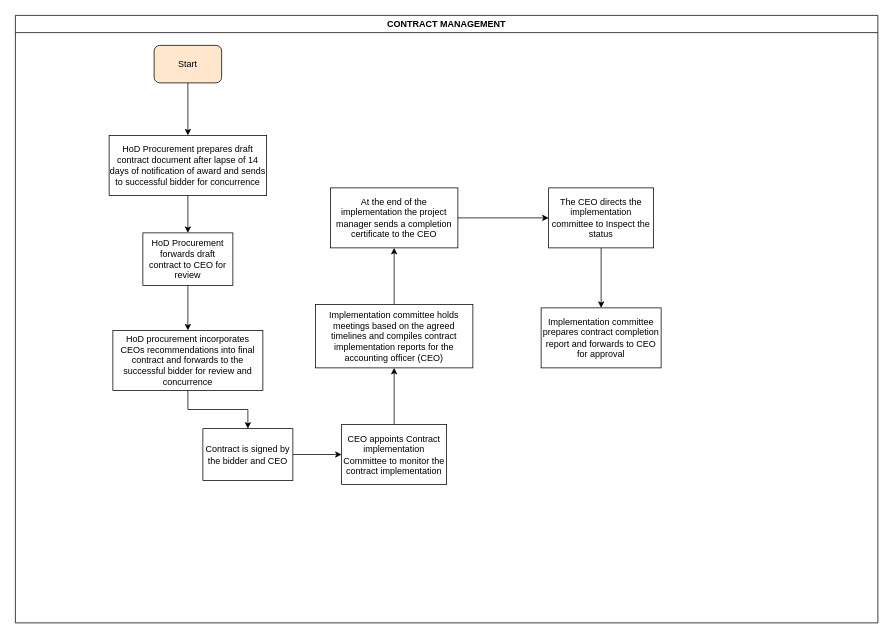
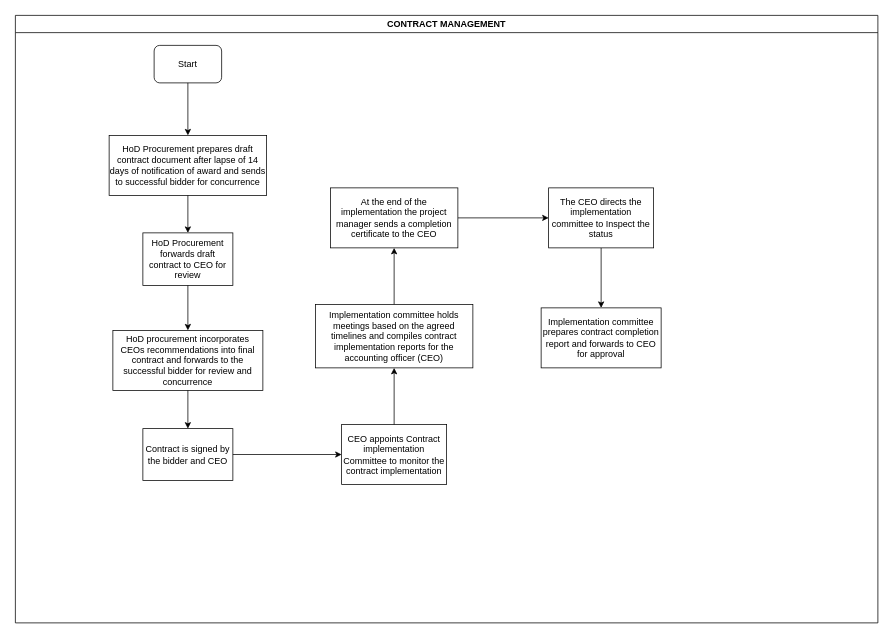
node "Start": fillcolor #ffe6cc -> #ffffff
node "Contract is signed by the bidder and CEO": moved (248, 455) -> (188, 455)
